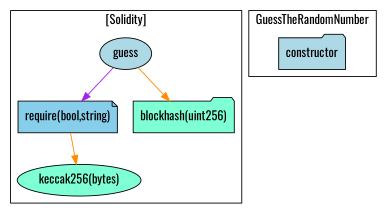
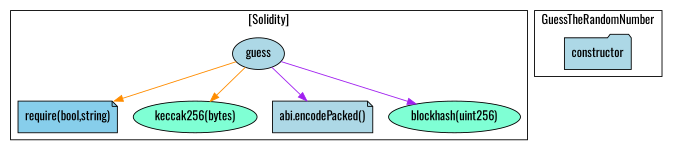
edge "guess" -> "require(bool,string)": color purple -> darkorange
edge "guess" -> "blockhash(uint256)": color darkorange -> purple
node "blockhash(uint256)": shape folder -> ellipse
node "abi.encodePacked()": added
edge "require(bool,string)" -> "keccak256(bytes)": now "guess" -> "keccak256(bytes)"
